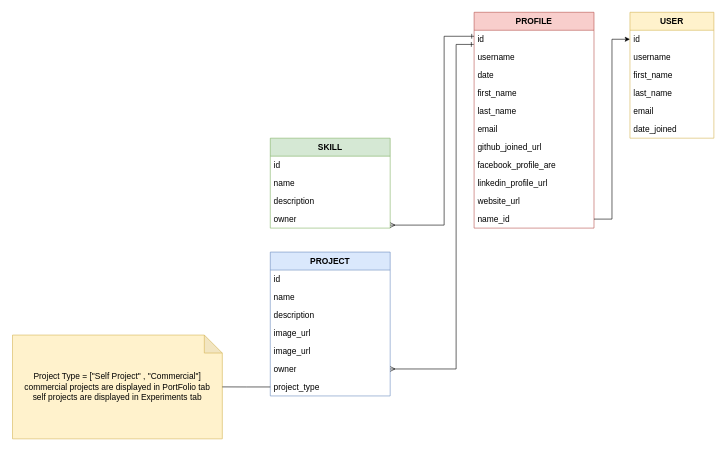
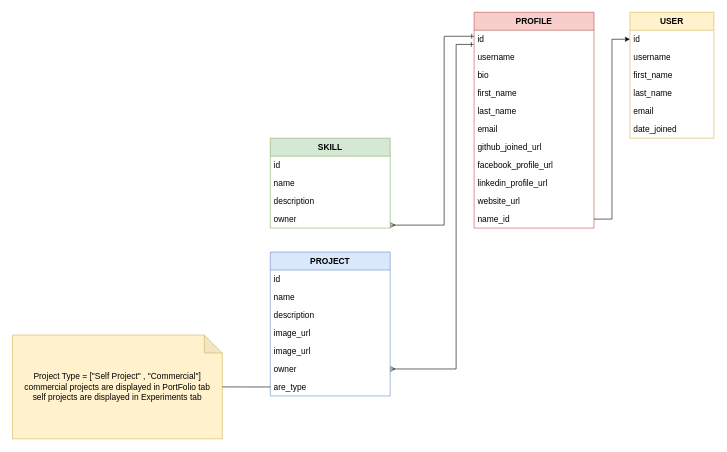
node "date": label "date" -> "bio"
node "facebook_profile_are": label "facebook_profile_are" -> "facebook_profile_url"
node "project_type": label "project_type" -> "are_type"
